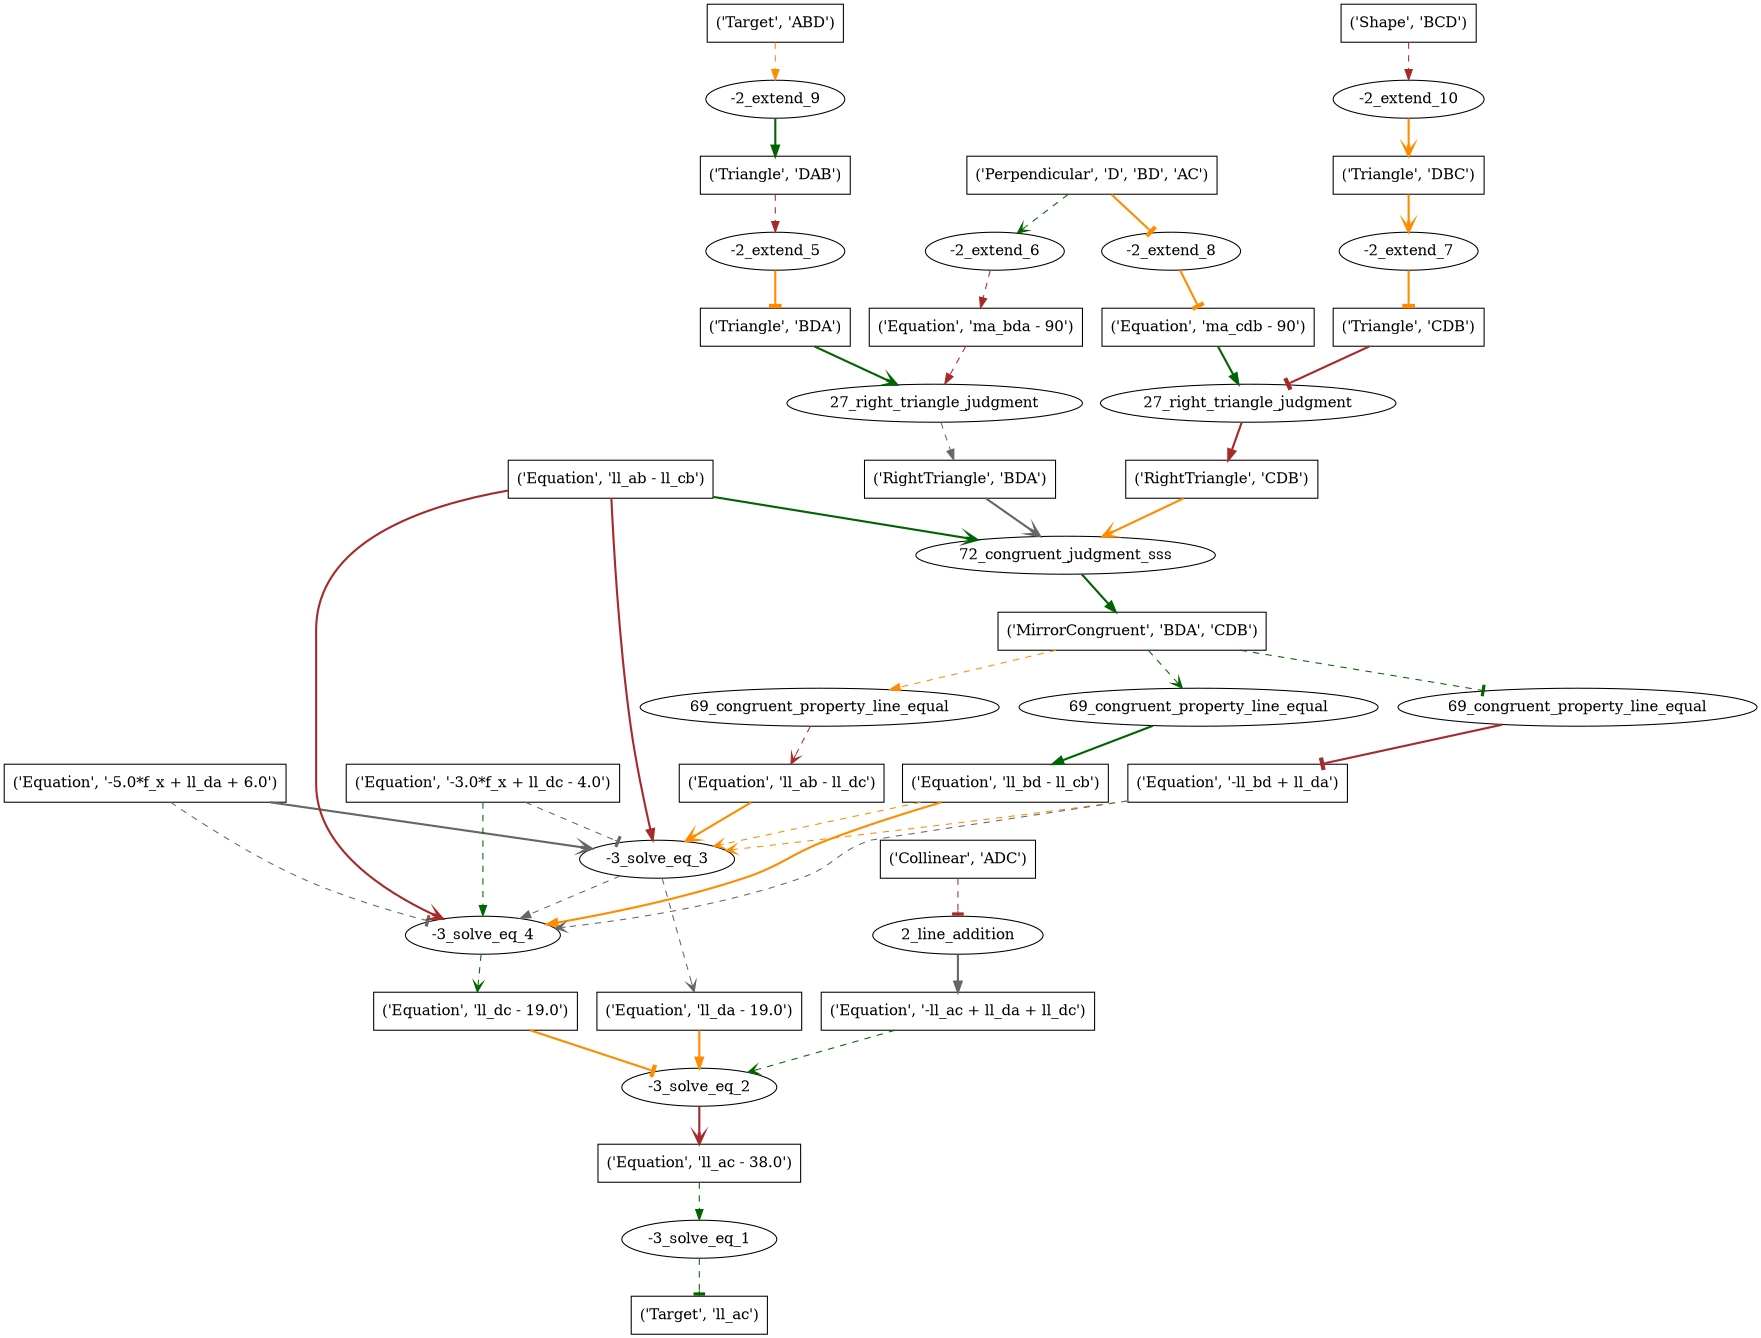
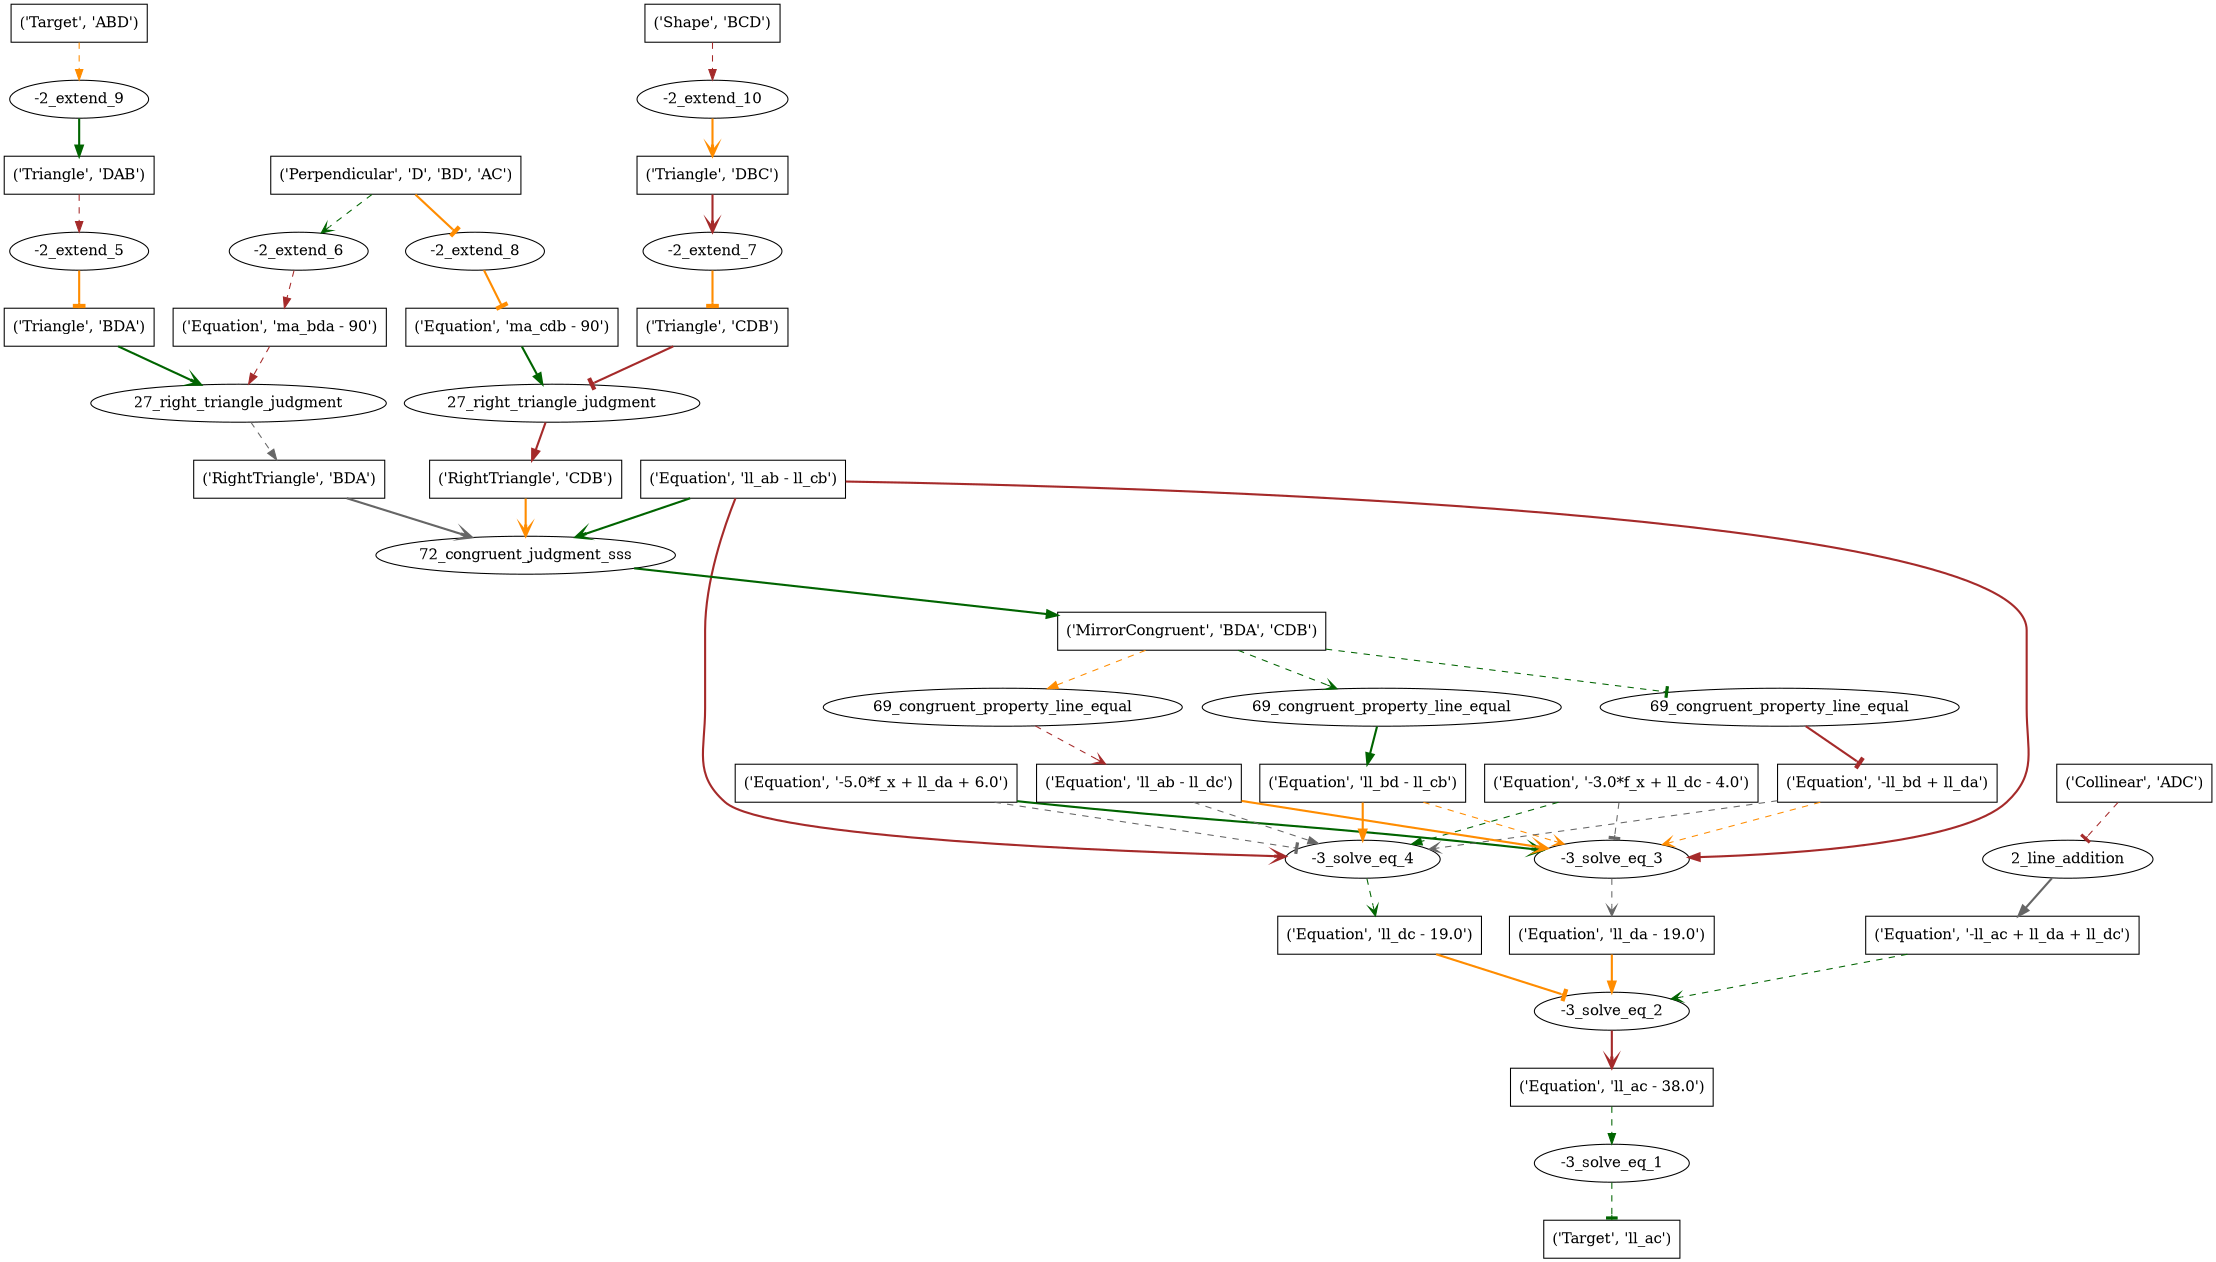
edge "('Triangle', 'DBC')" -> "-2_extend_7": color darkorange -> brown
edge "('Equation', '-5.0*f_x + ll_da + 6.0')" -> "-3_solve_eq_3": color gray40 -> darkgreen
edge "-3_solve_eq_3" -> "-3_solve_eq_4": now "('Equation', 'll_ab - ll_dc')" -> "-3_solve_eq_4"
